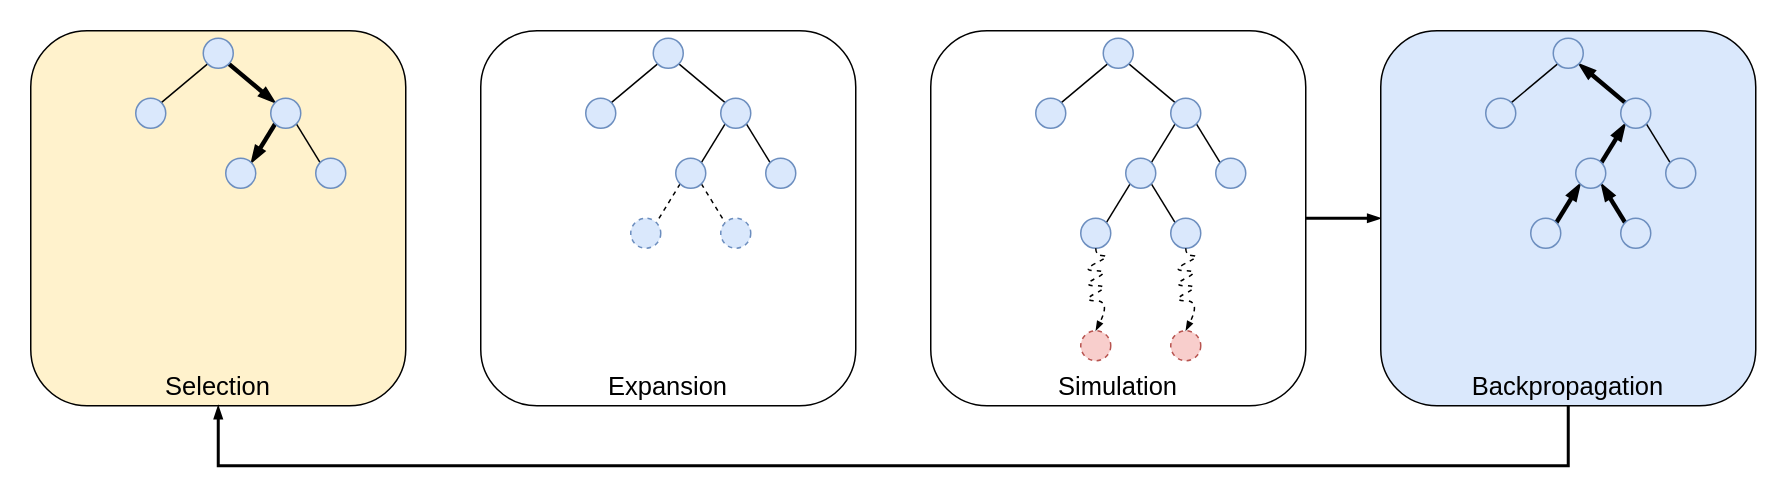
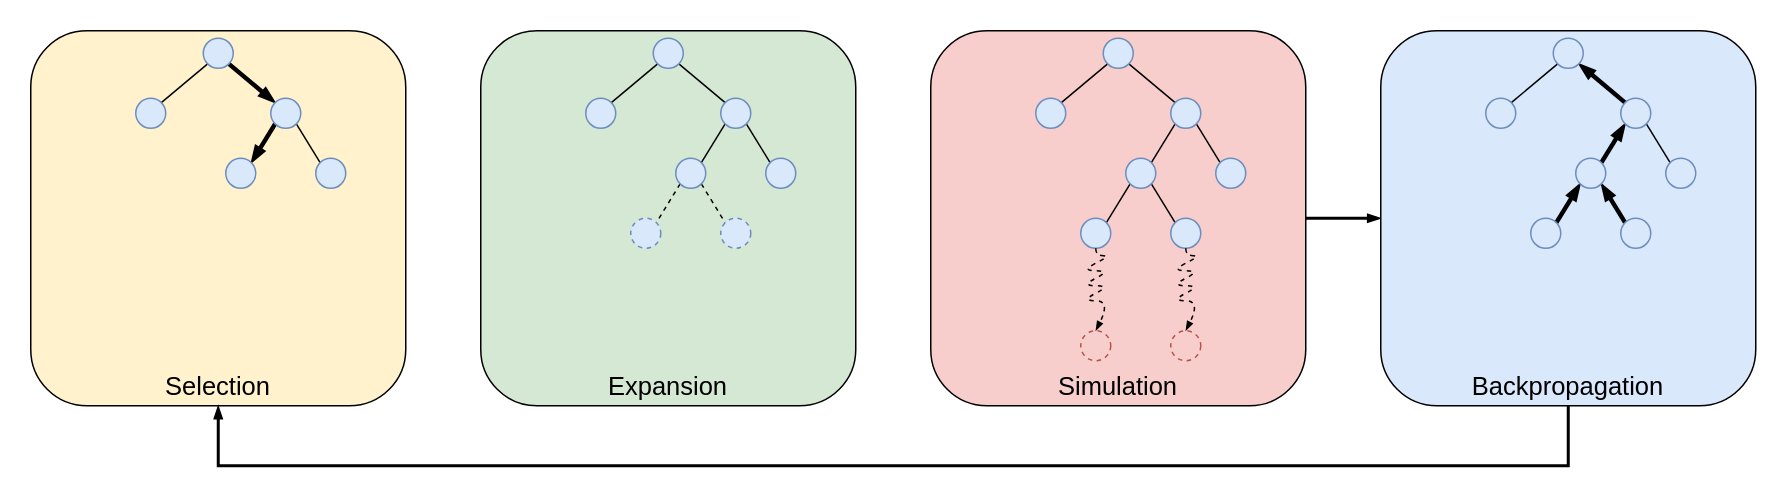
node "Expansion": fillcolor #ffffff -> #d5e8d4
node "Simulation": fillcolor #ffffff -> #f8cecc
